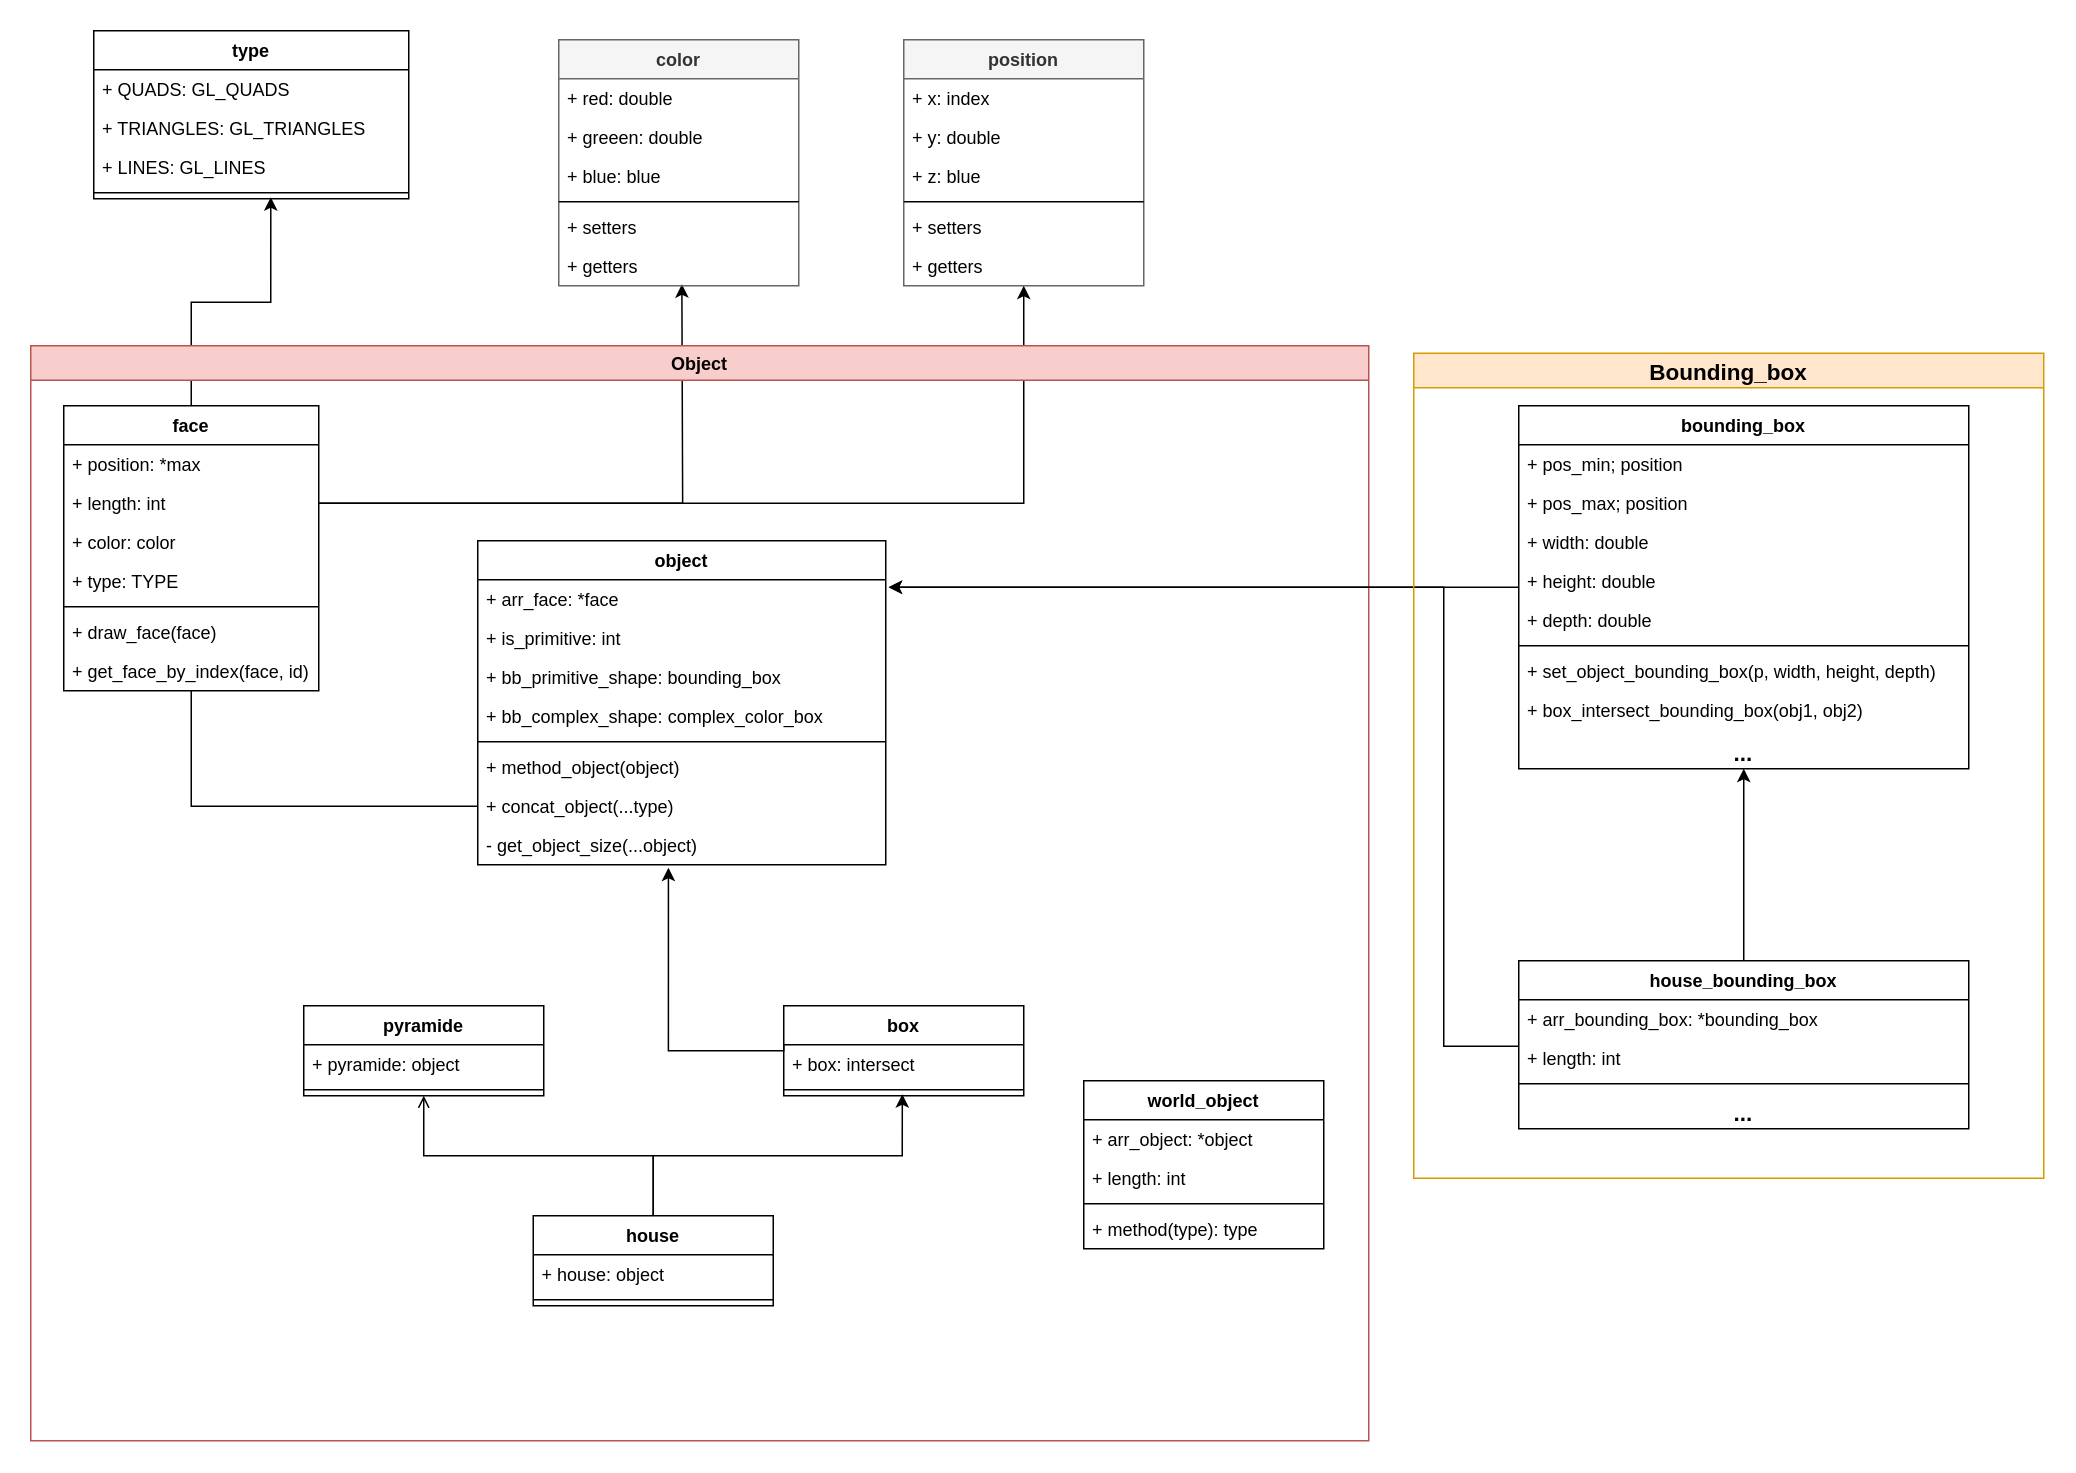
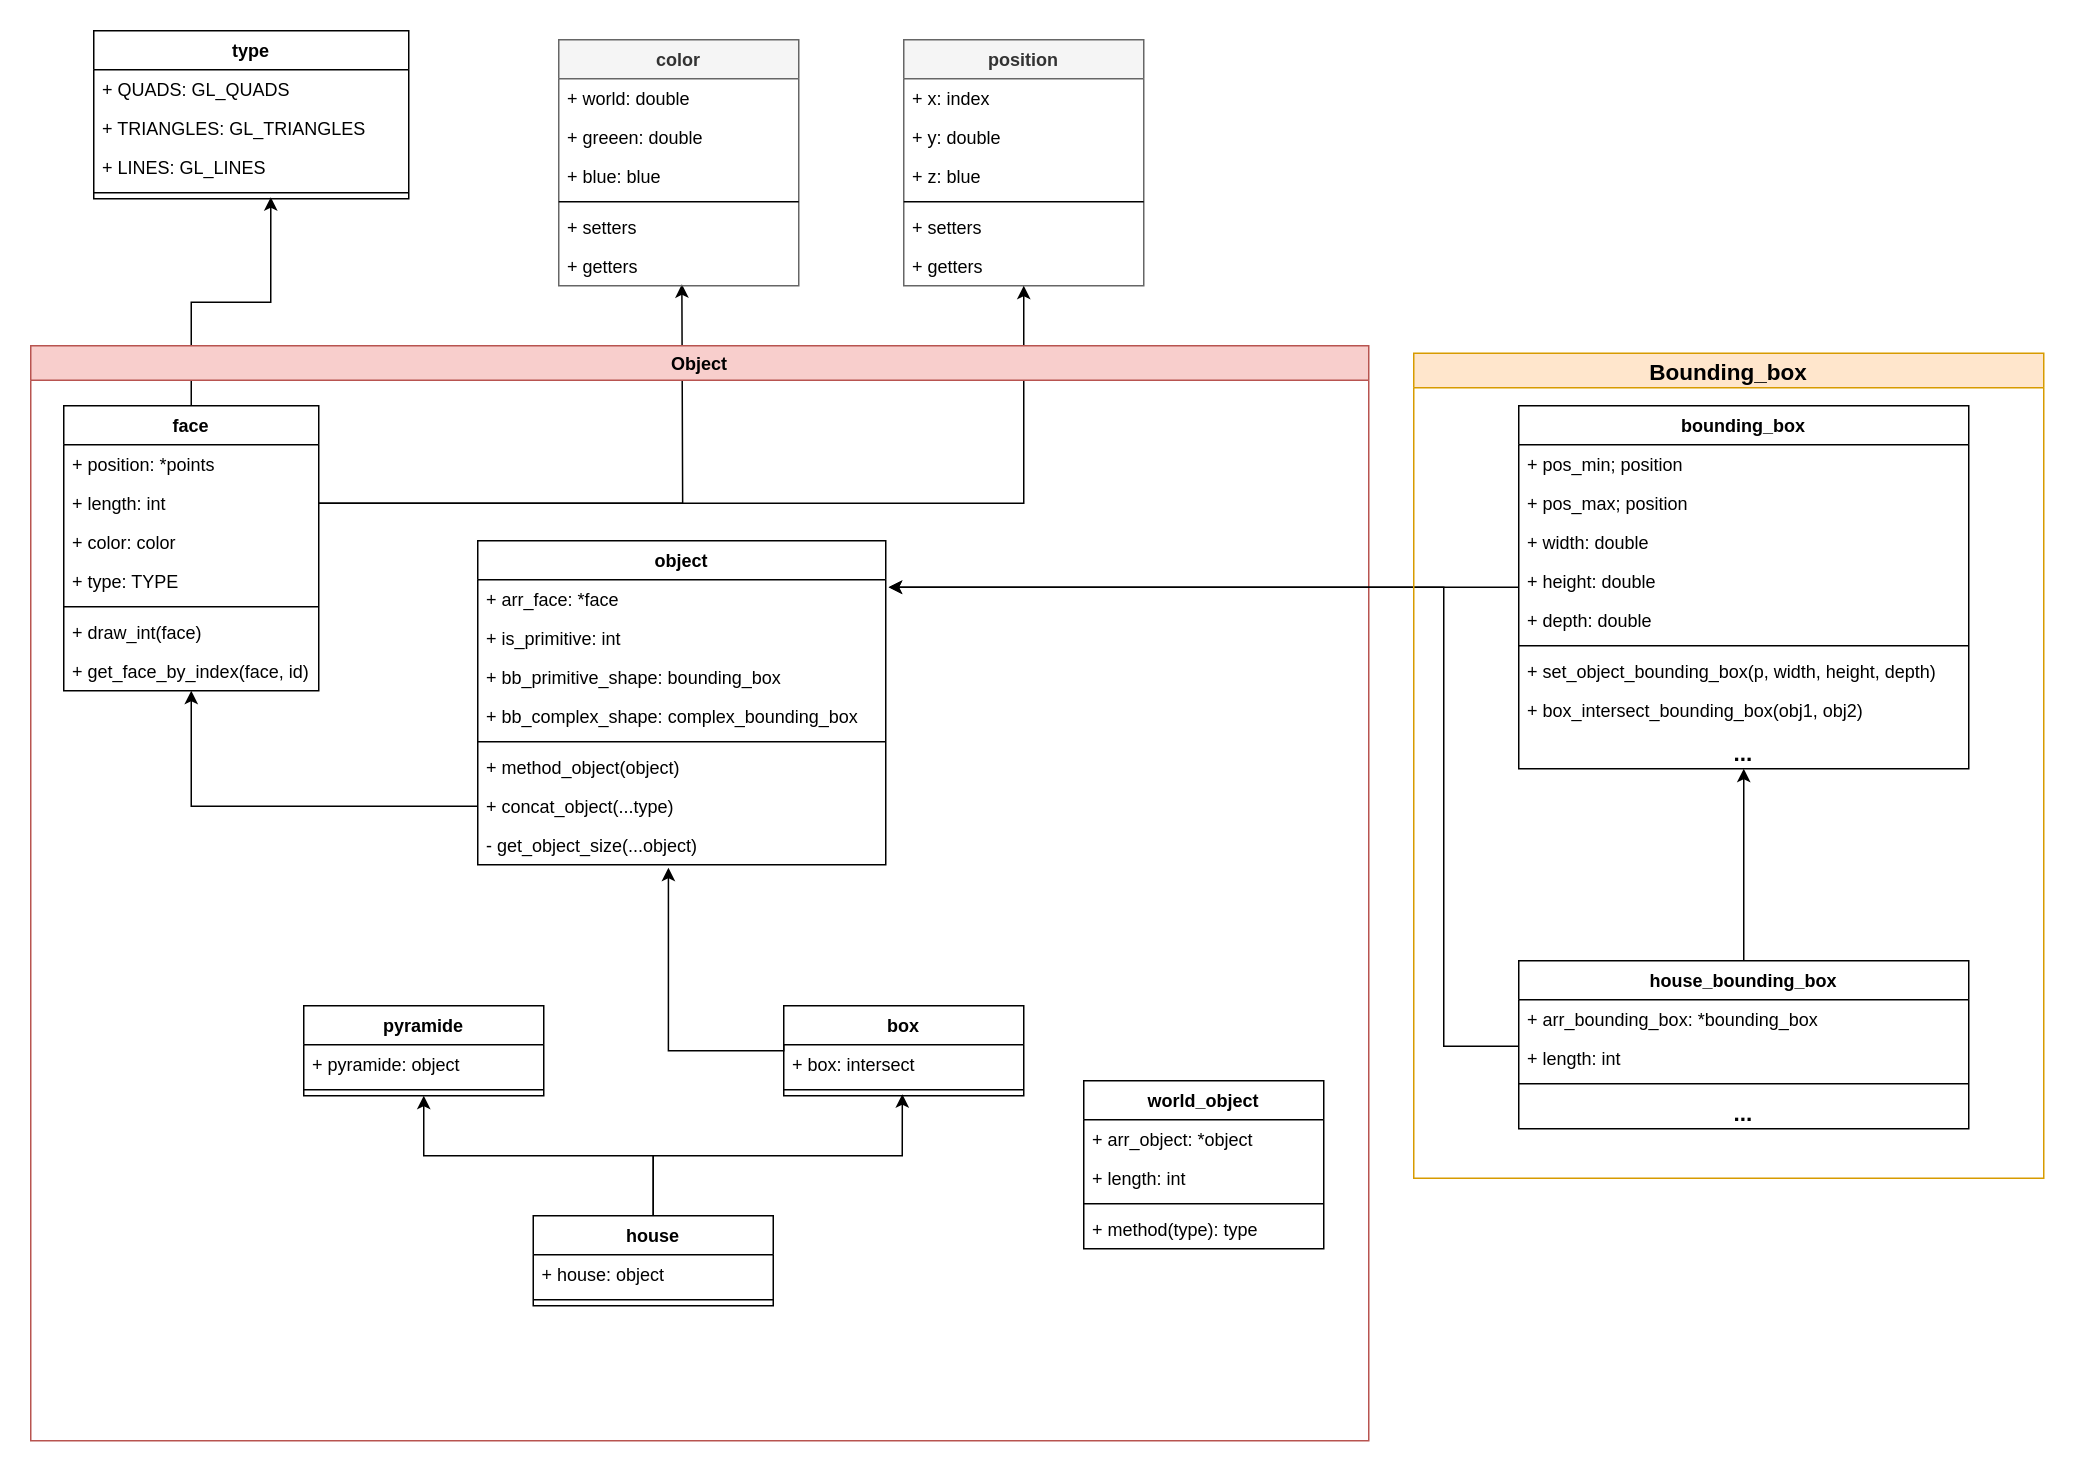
node "+ red: double": label "+ red: double" -> "+ world: double"
node "+ position: *max": label "+ position: *max" -> "+ position: *points"
node "+ draw_face(face)": label "+ draw_face(face)" -> "+ draw_int(face)"
edge "face" -- "+ concat_object(...type)": arrowhead none -> classic
node "+ bb_complex_shape: complex_color_box": label "+ bb_complex_shape: complex_color_box" -> "+ bb_complex_shape: complex_bounding_box"
edge "house" -> "pyramide": arrowhead open -> classic
